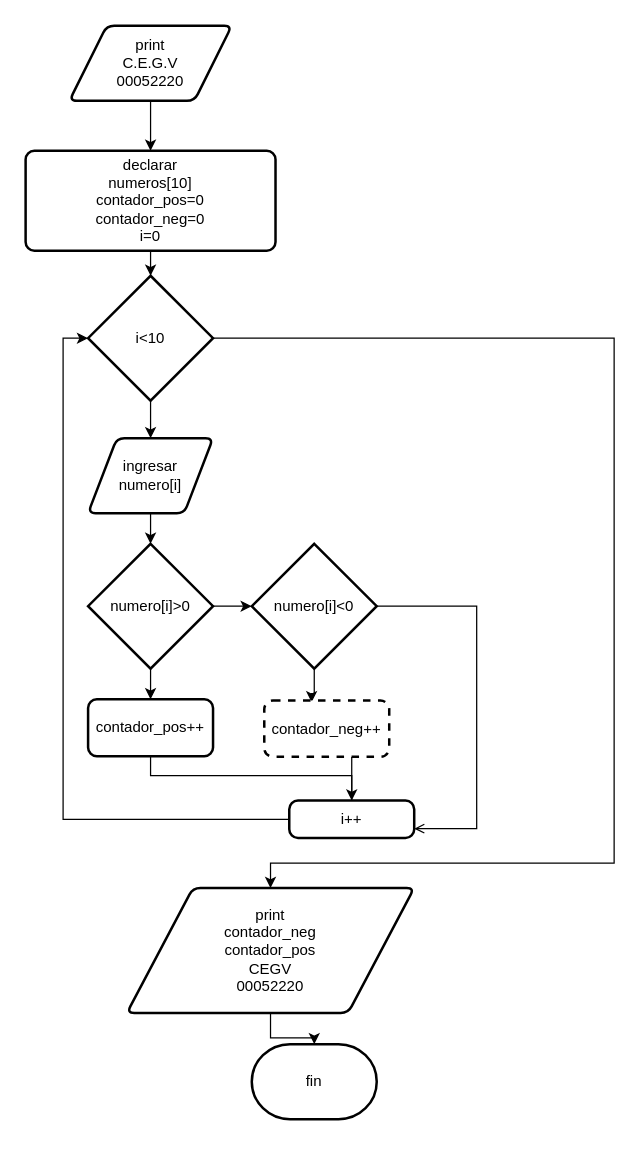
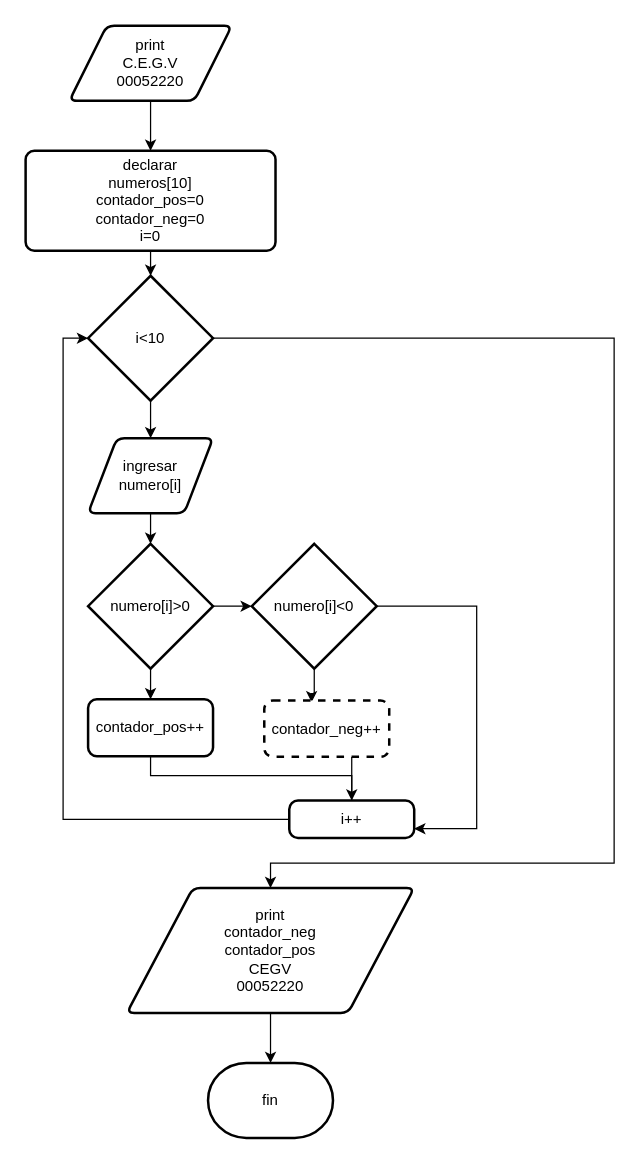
edge "numero[i]<0" -> "i++": arrowhead open -> classic
node "fin": moved (314, 1082) -> (271, 1101)
